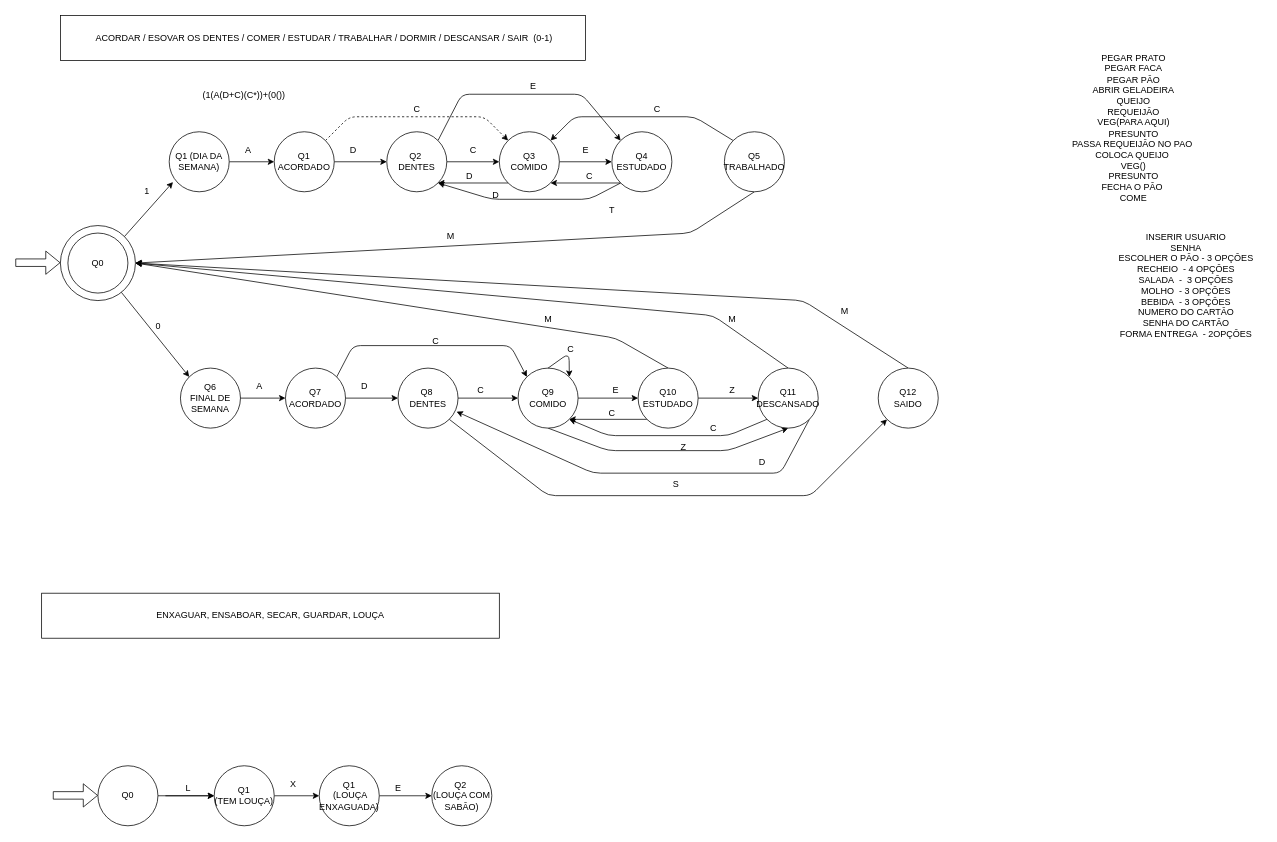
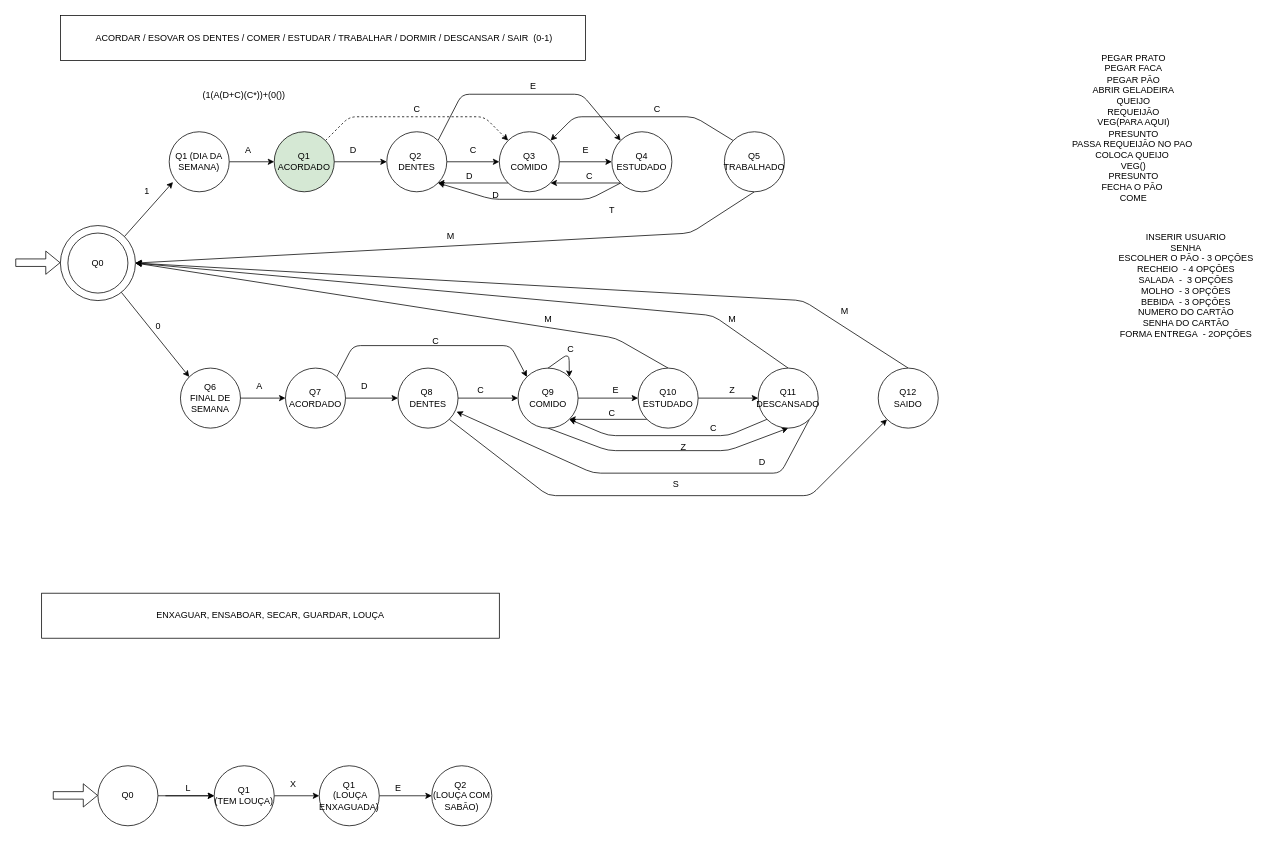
node "Q1 ACORDADO": fillcolor #ffffff -> #d5e8d4
